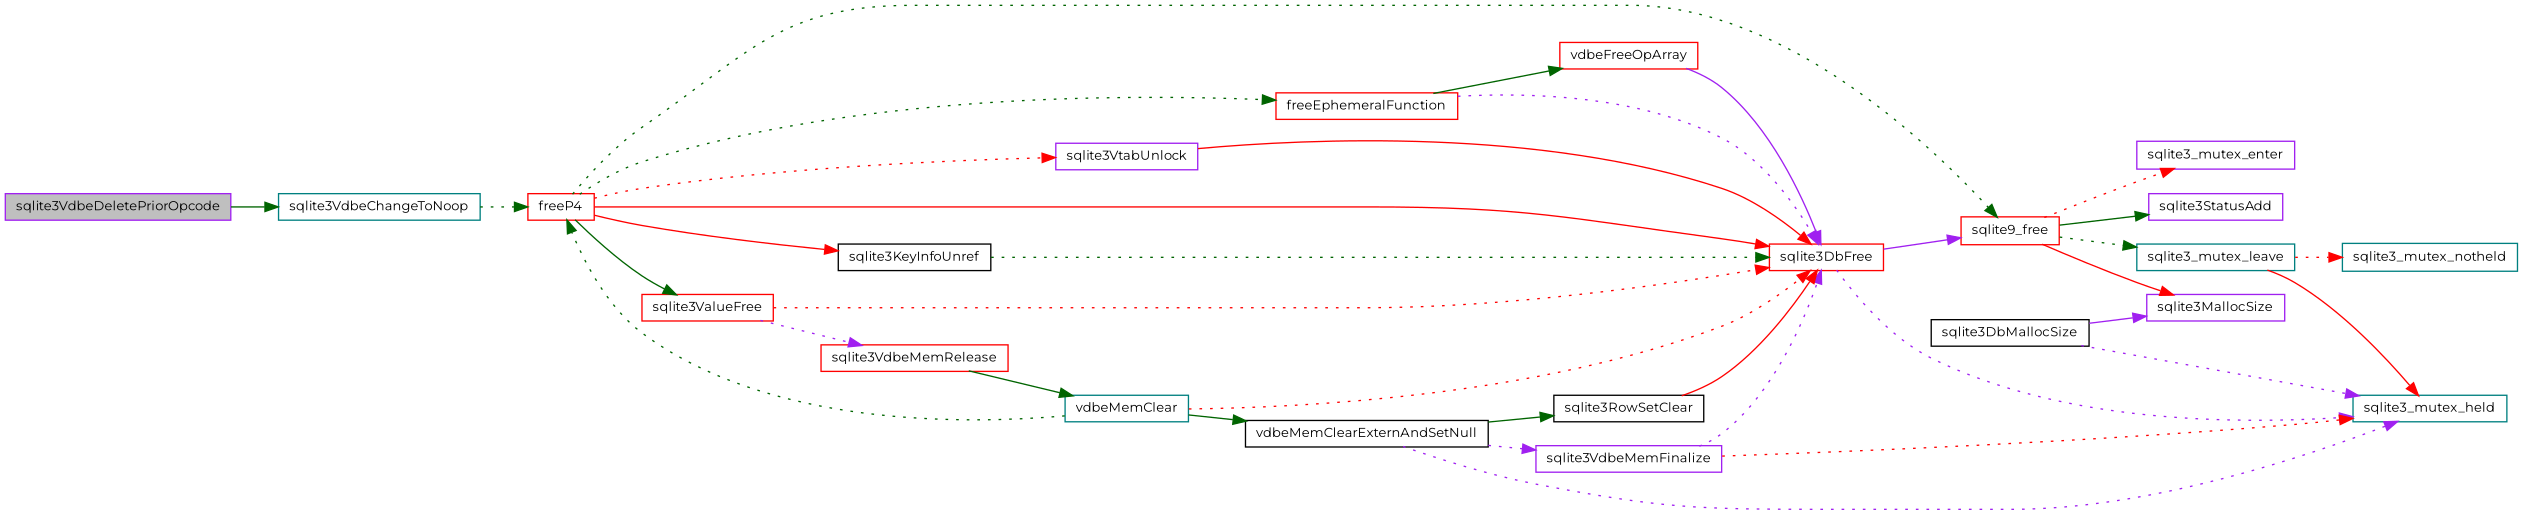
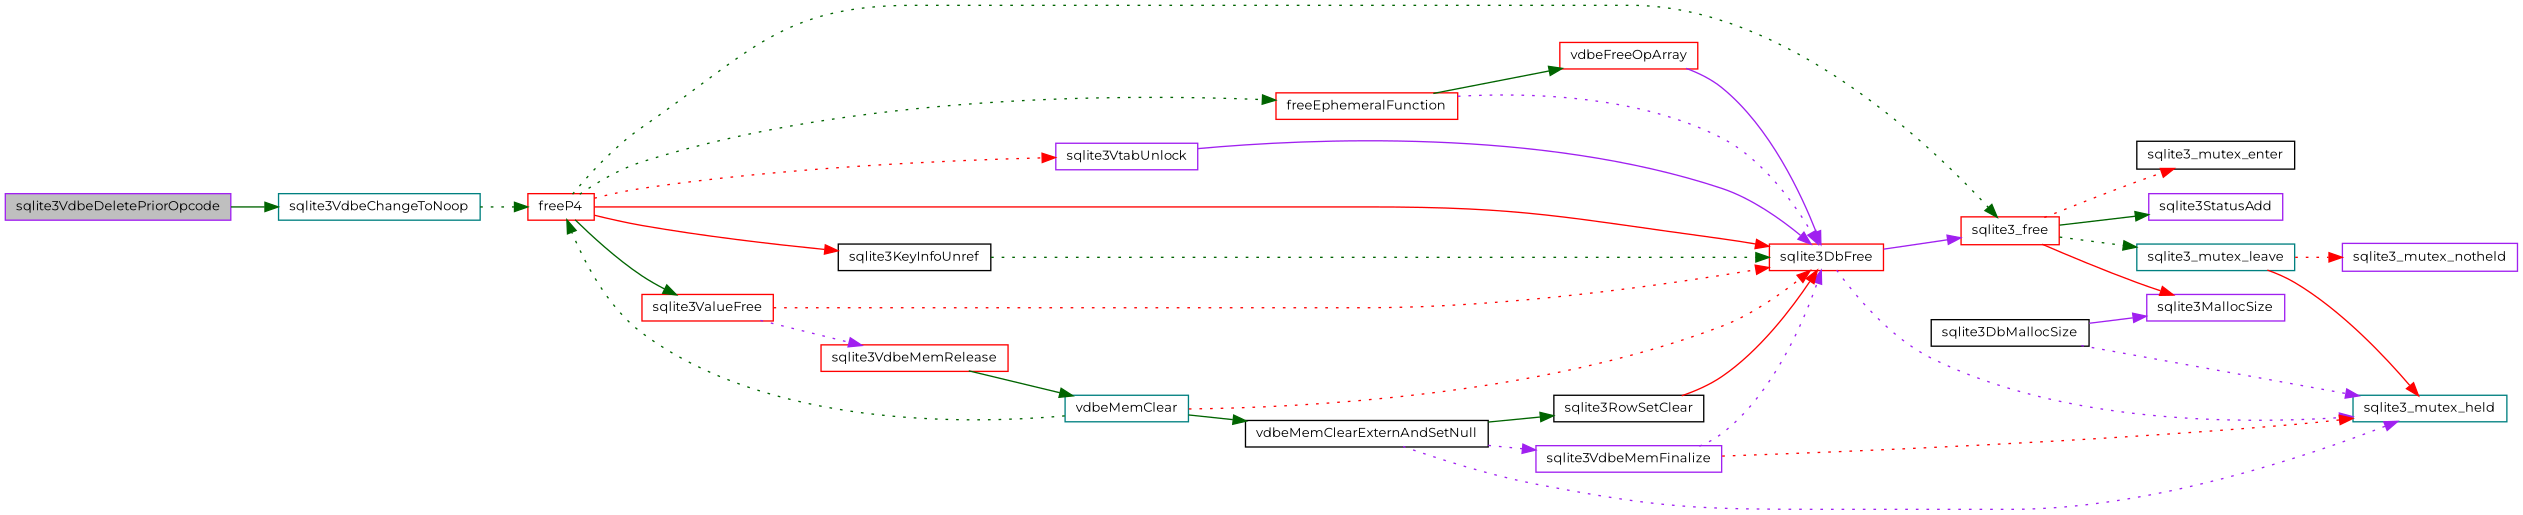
edge "sqlite3VtabUnlock" -> "sqlite3DbFree": color red -> purple
node "sqlite3_mutex_enter": color purple -> black
node "sqlite9_free": label "sqlite9_free" -> "sqlite3_free"
node "sqlite3_mutex_notheld": color teal -> purple
